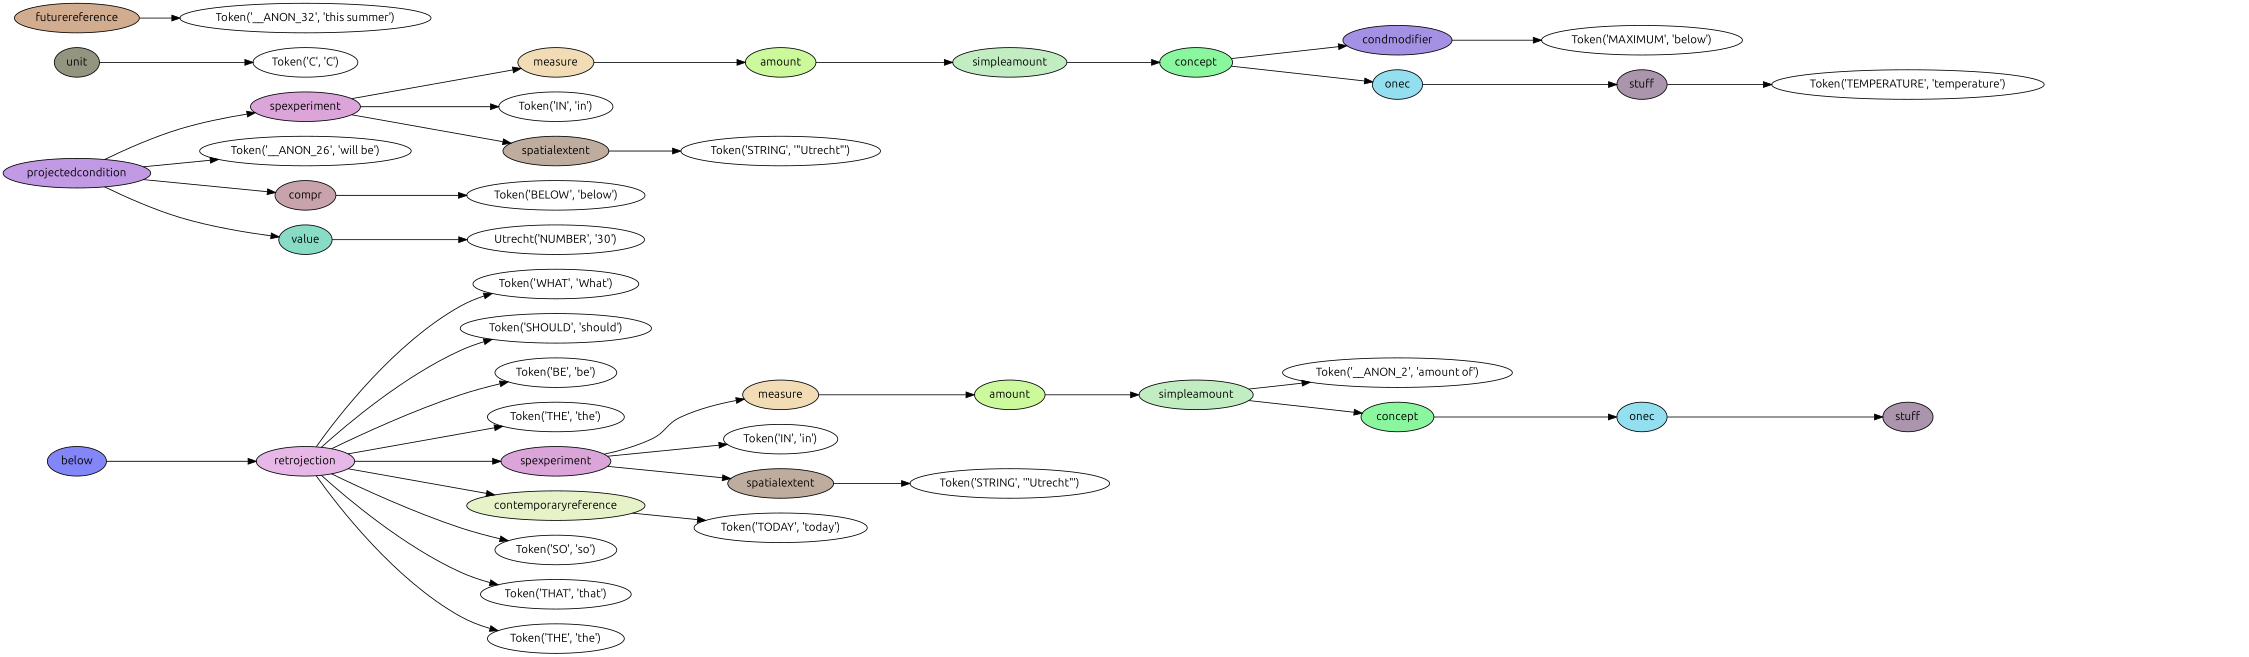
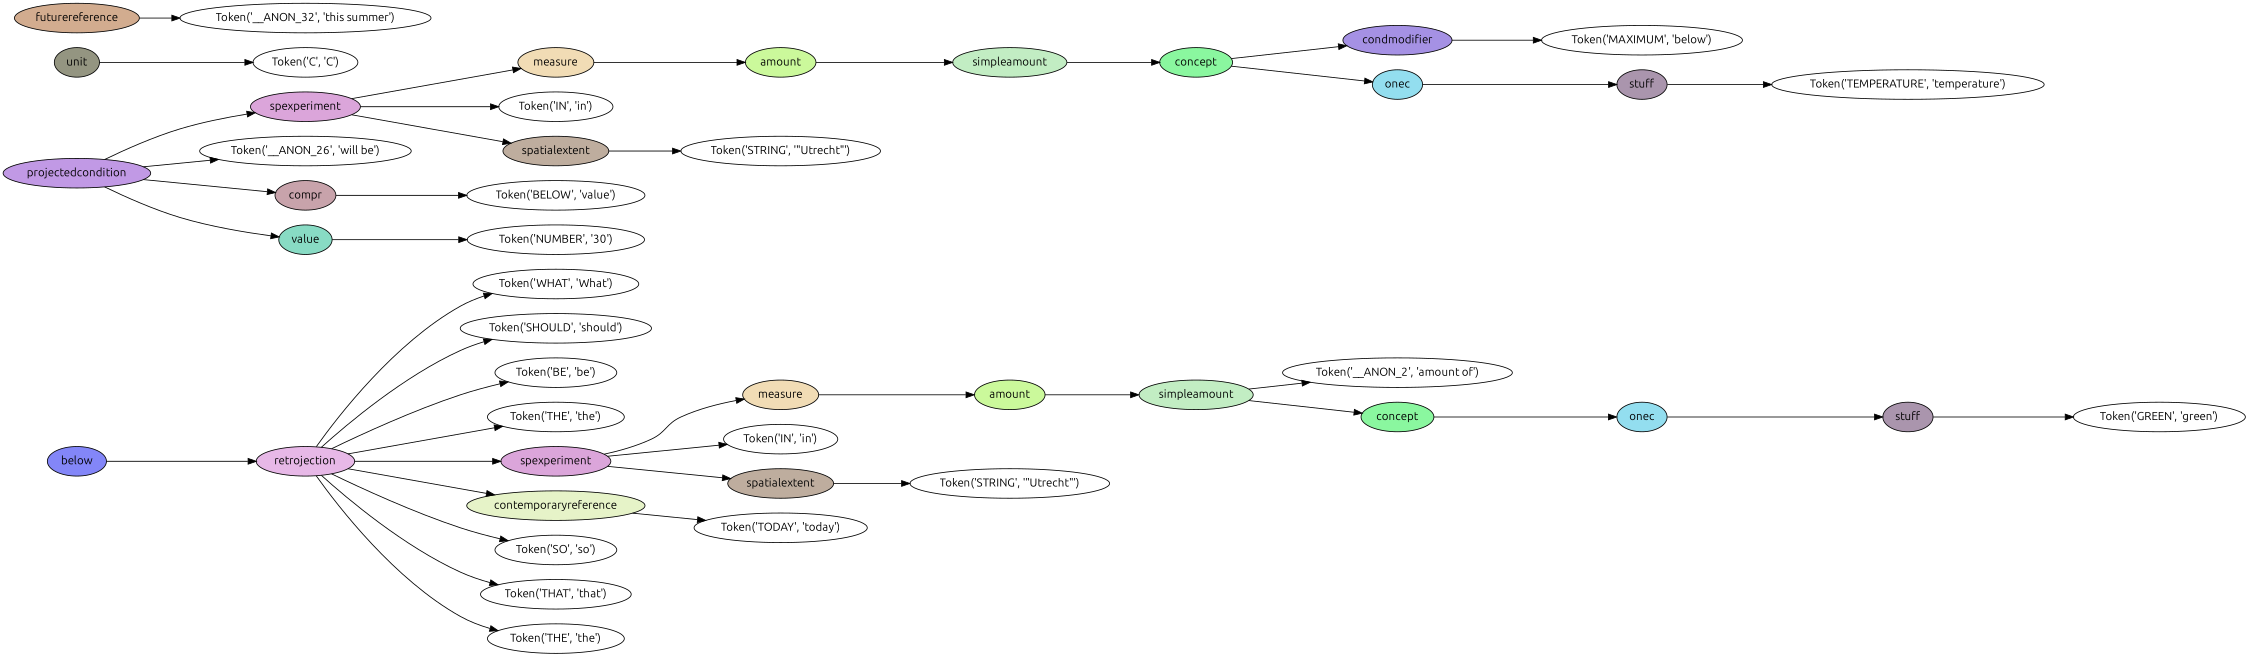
node "Token('BELOW', 'below')": label "Token('BELOW', 'below')" -> "Token('BELOW', 'value')"
node "Utrecht('NUMBER', '30')": label "Utrecht('NUMBER', '30')" -> "Token('NUMBER', '30')"
node "Token('GREEN', 'green')": added
